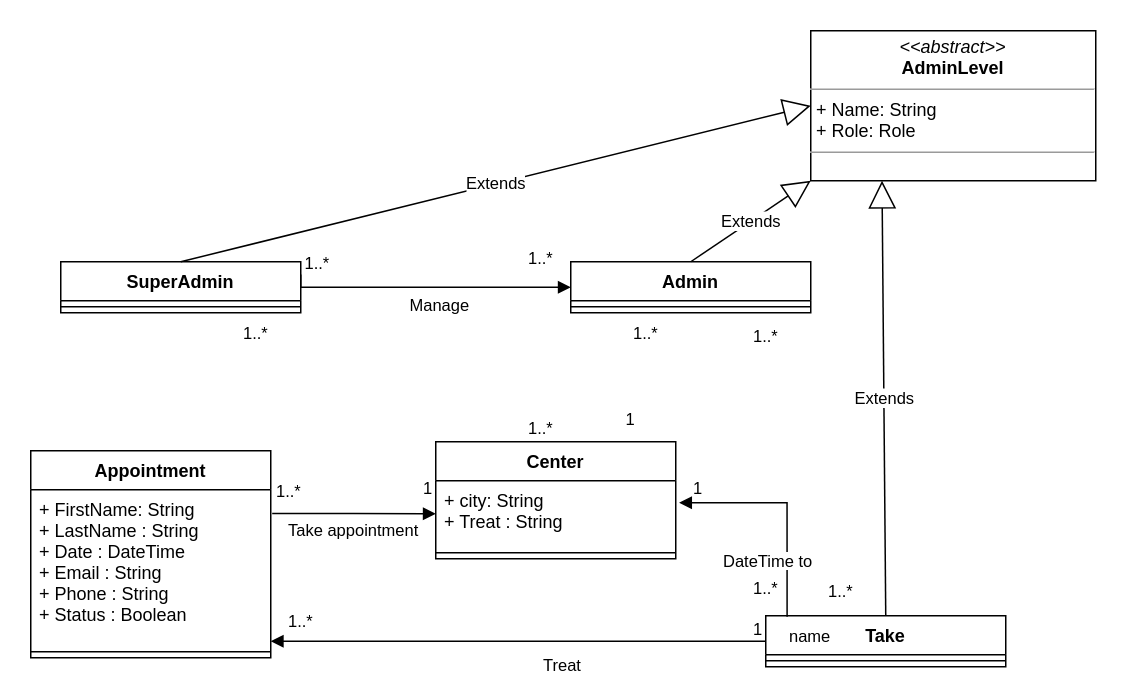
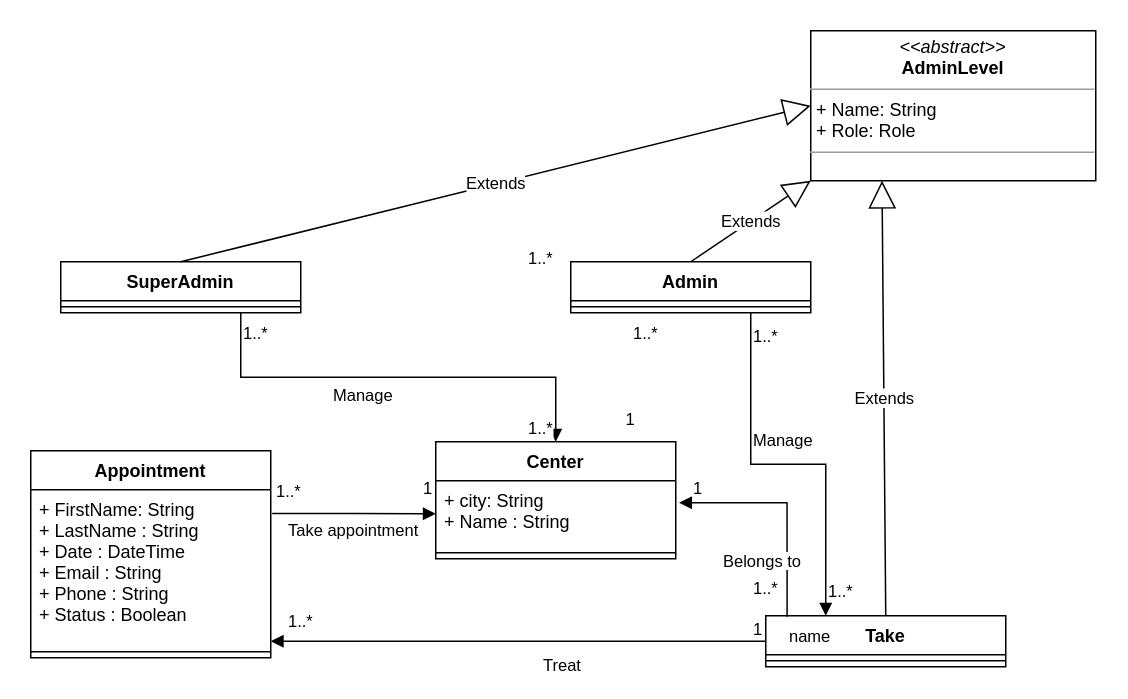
edge "SuperAdmin" -> "Admin": removed, labels "1..*", "Manage"
edge "SuperAdmin" -> "Center": added, label "Manage"
edge "Admin" -> "Take": added, label "Manage"
node "+ city: String + Treat : String": label "+ city: String + Treat : String" -> "+ city: String + Name : String"
node "DateTime to": label "DateTime to" -> "Belongs to"
